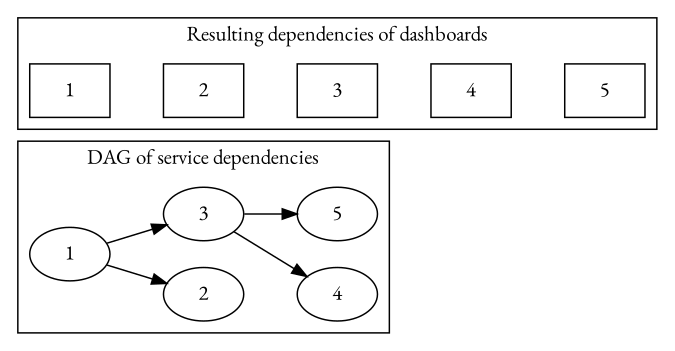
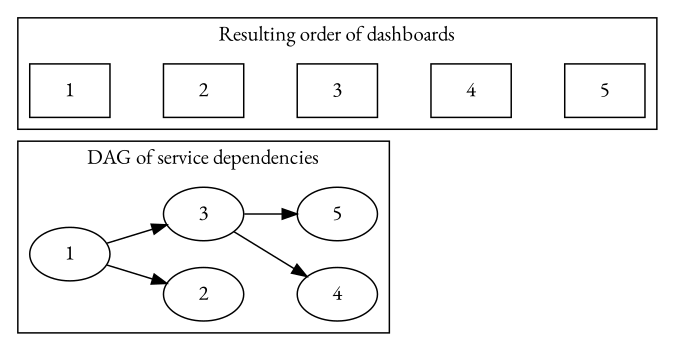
cluster "Resulting dependencies of dashboards": label "Resulting dependencies of dashboards" -> "Resulting order of dashboards"
